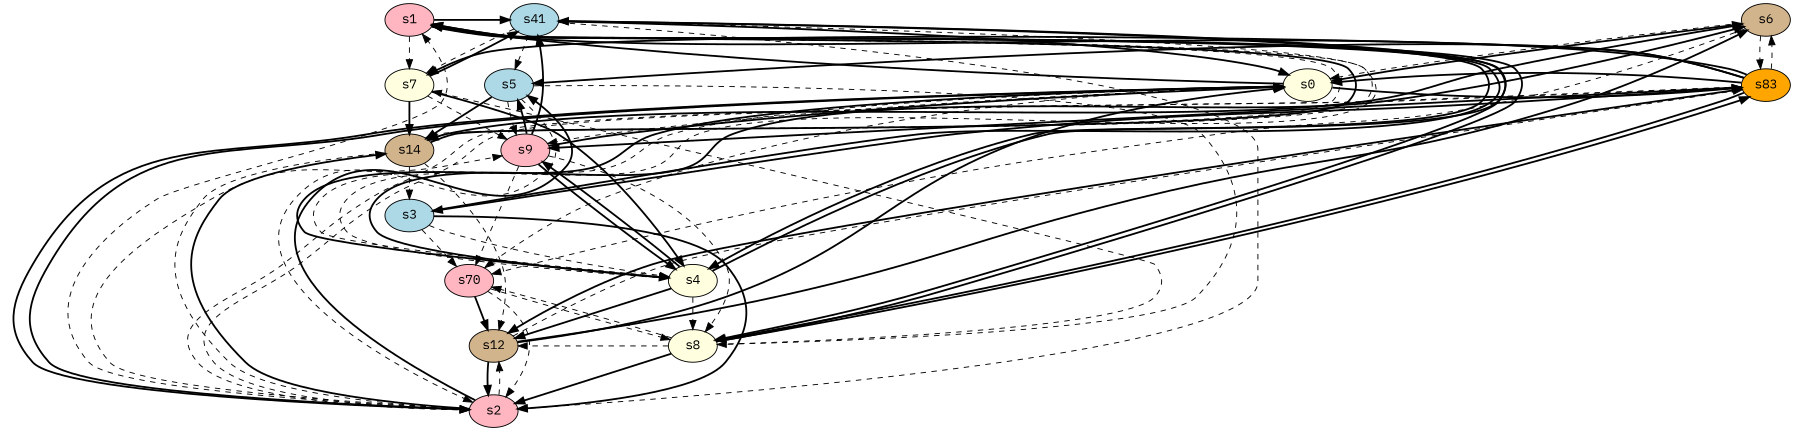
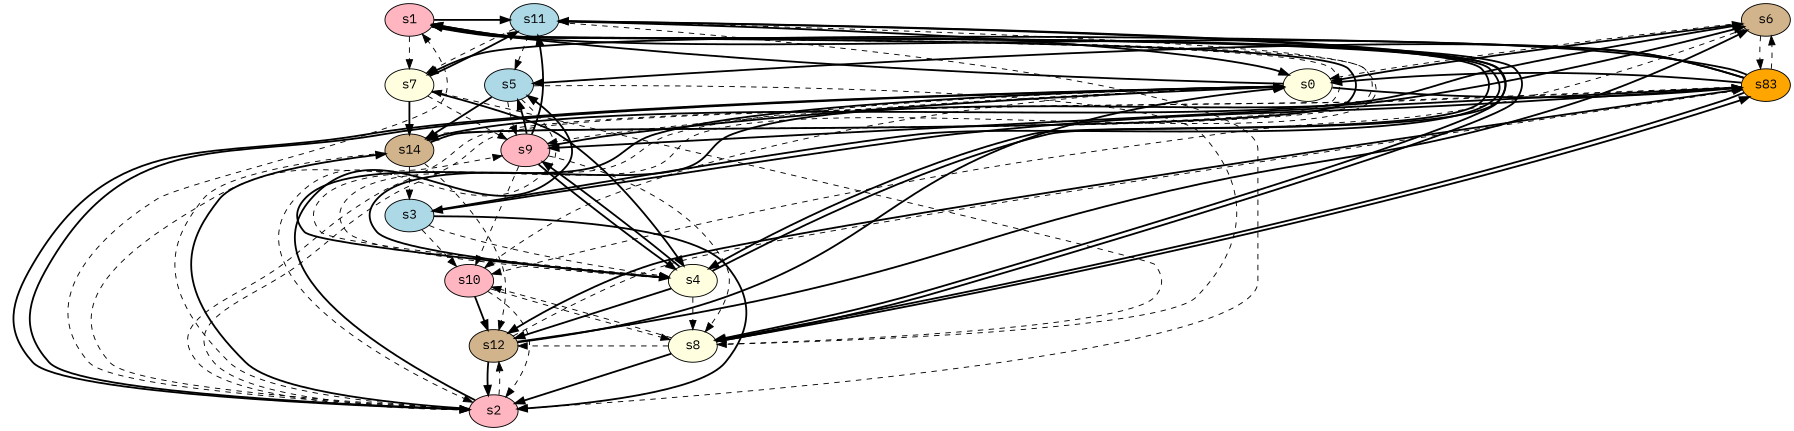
node "s41": label "s41" -> "s11"
node "s70": label "s70" -> "s10"
